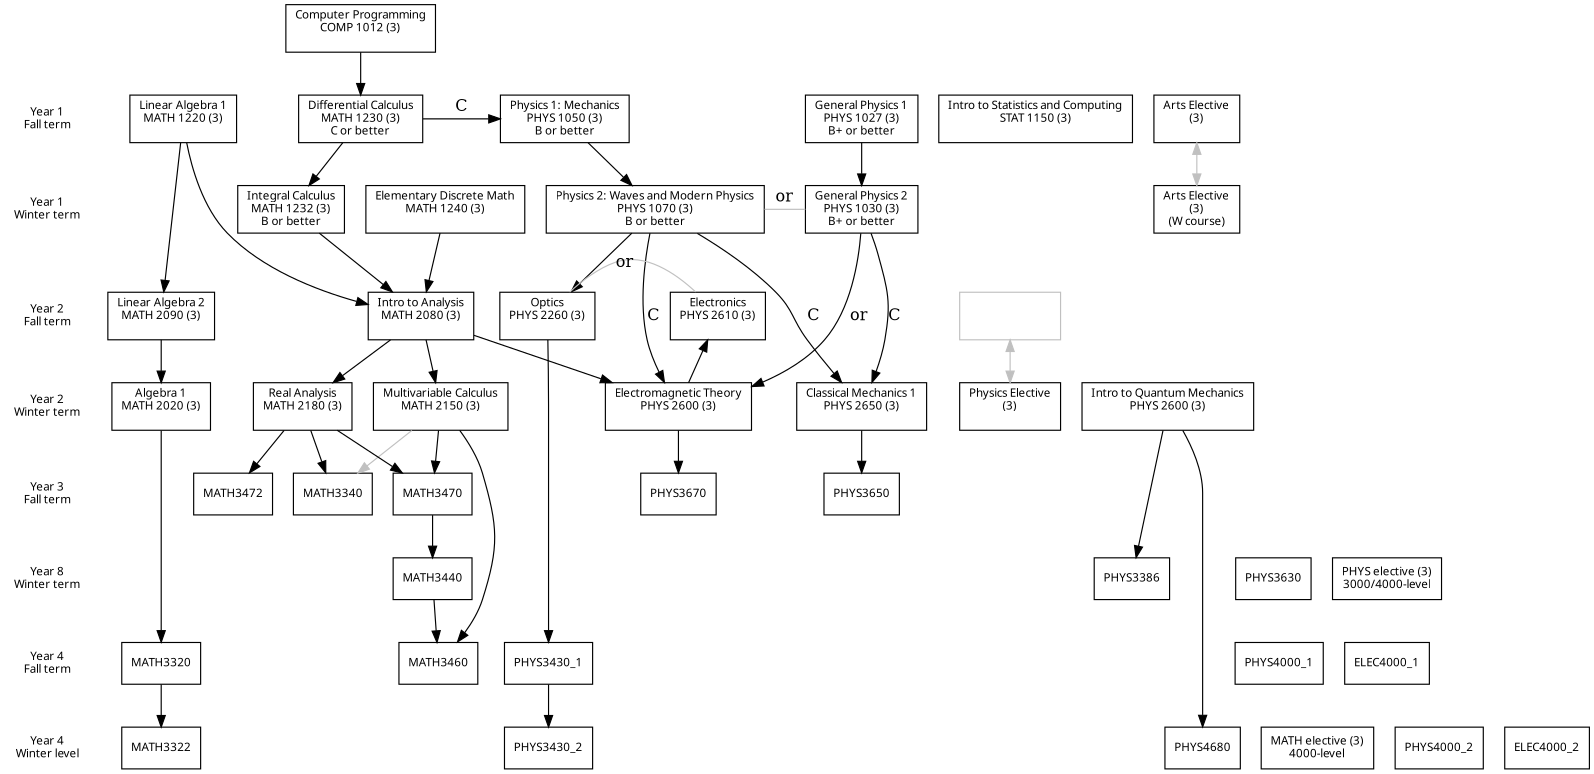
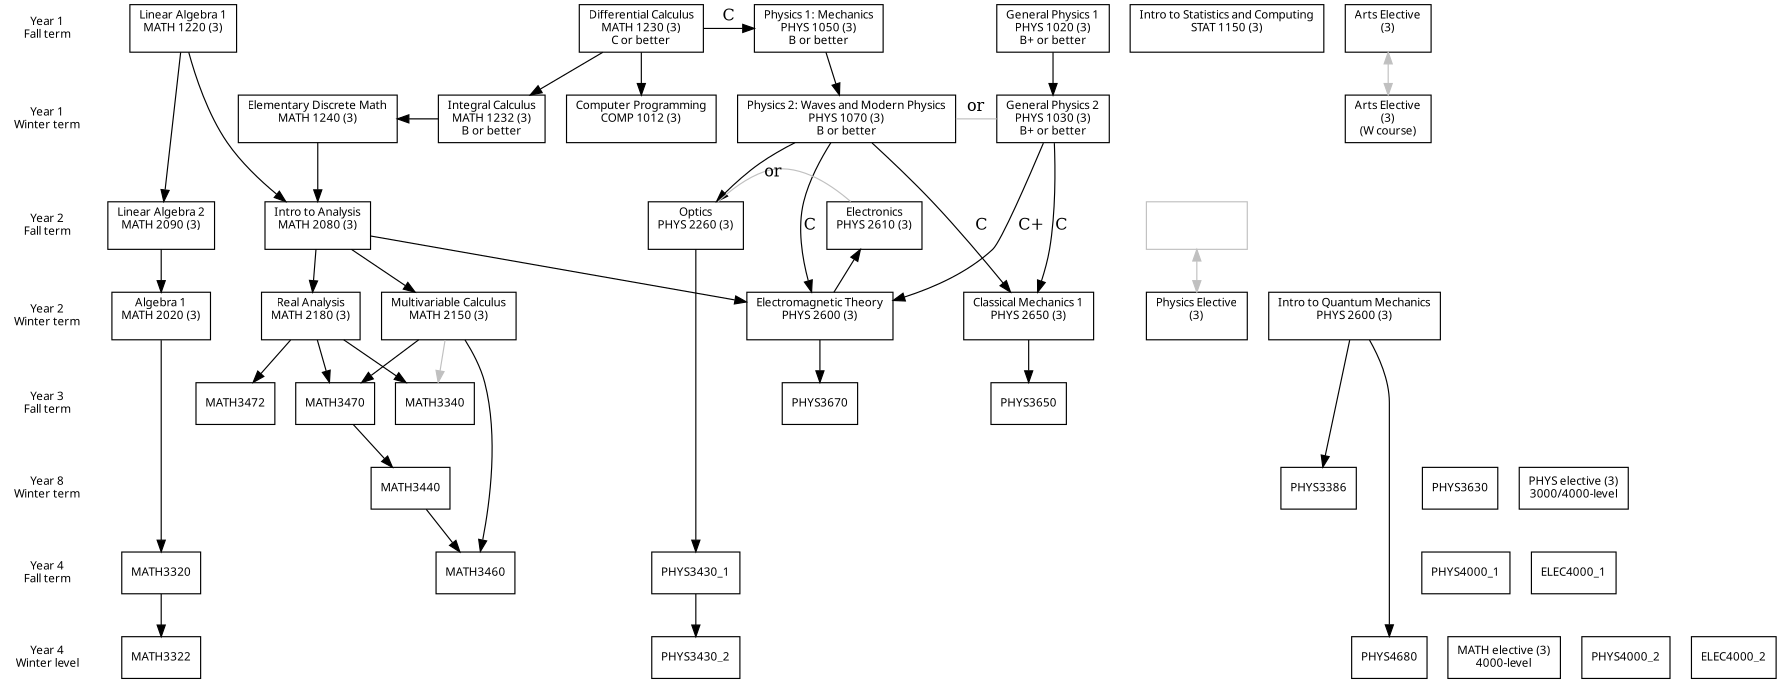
edge "Computer Programming COMP 1012 (3)" -> "Differential Calculus MATH 1230 (3) C or better": reversed
node "General Physics 1 PHYS 1027 (3) B+ or better": label "General Physics 1 PHYS 1027 (3) B+ or better" -> "General Physics 1 PHYS 1020 (3) B+ or better"
edge "Integral Calculus MATH 1232 (3) B or better" -> "Intro to Analysis MATH 2080 (3)": now "Integral Calculus MATH 1232 (3) B or better" -> "Elementary Discrete Math MATH 1240 (3)"
edge "General Physics 2 PHYS 1030 (3) B+ or better" -> "Electromagnetic Theory PHYS 2600 (3)": label "or" -> "C+"
